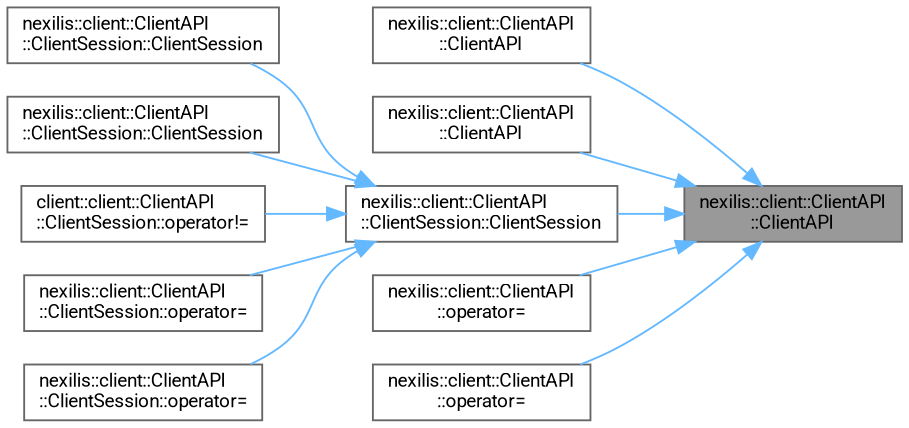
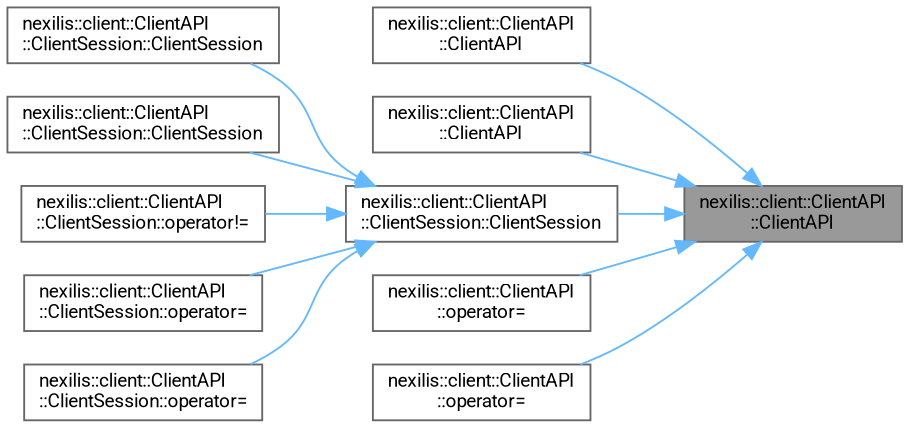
node "client::client::ClientAPI ::ClientSession::operator!=": label "client::client::ClientAPI ::ClientSession::operator!=" -> "nexilis::client::ClientAPI ::ClientSession::operator!="
